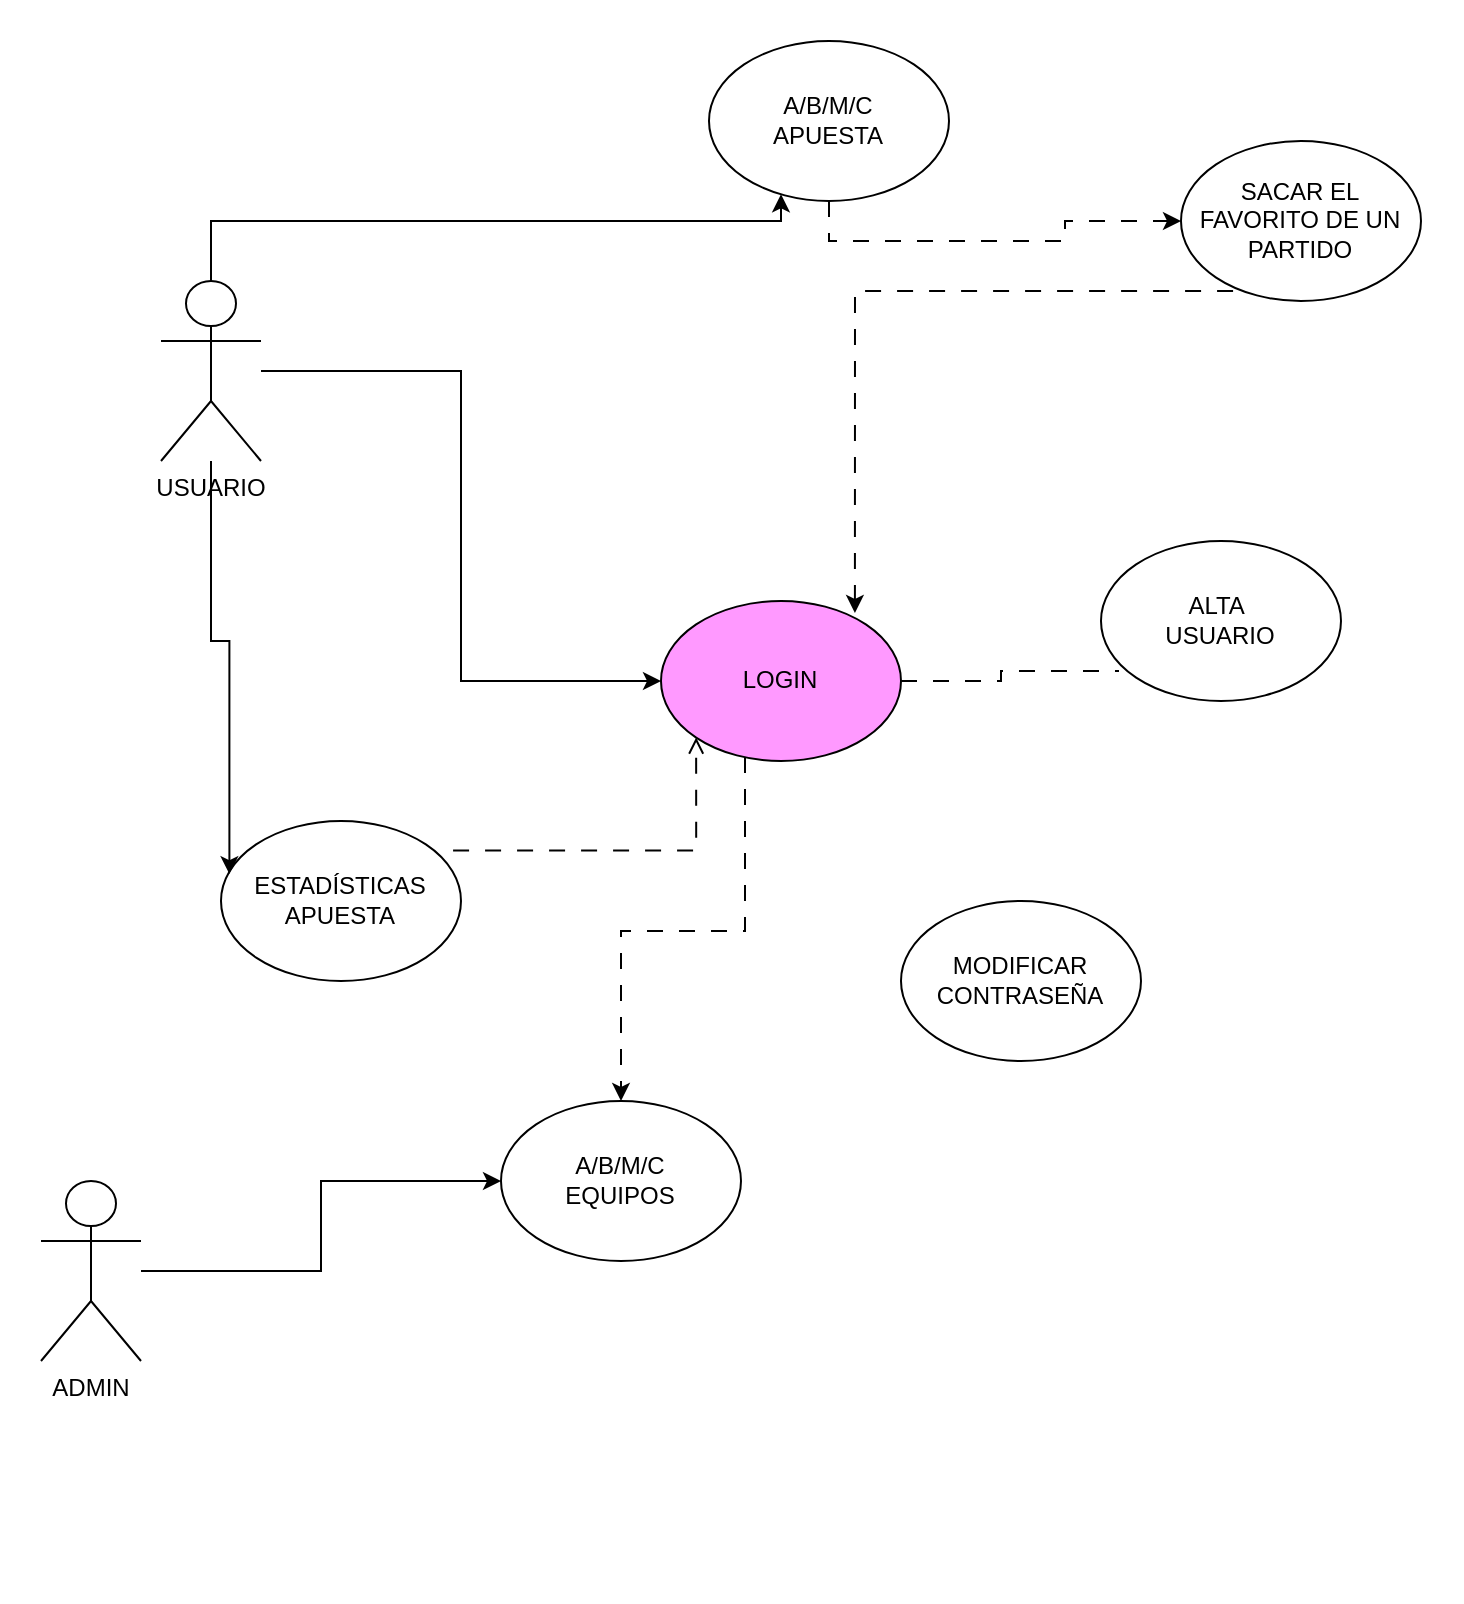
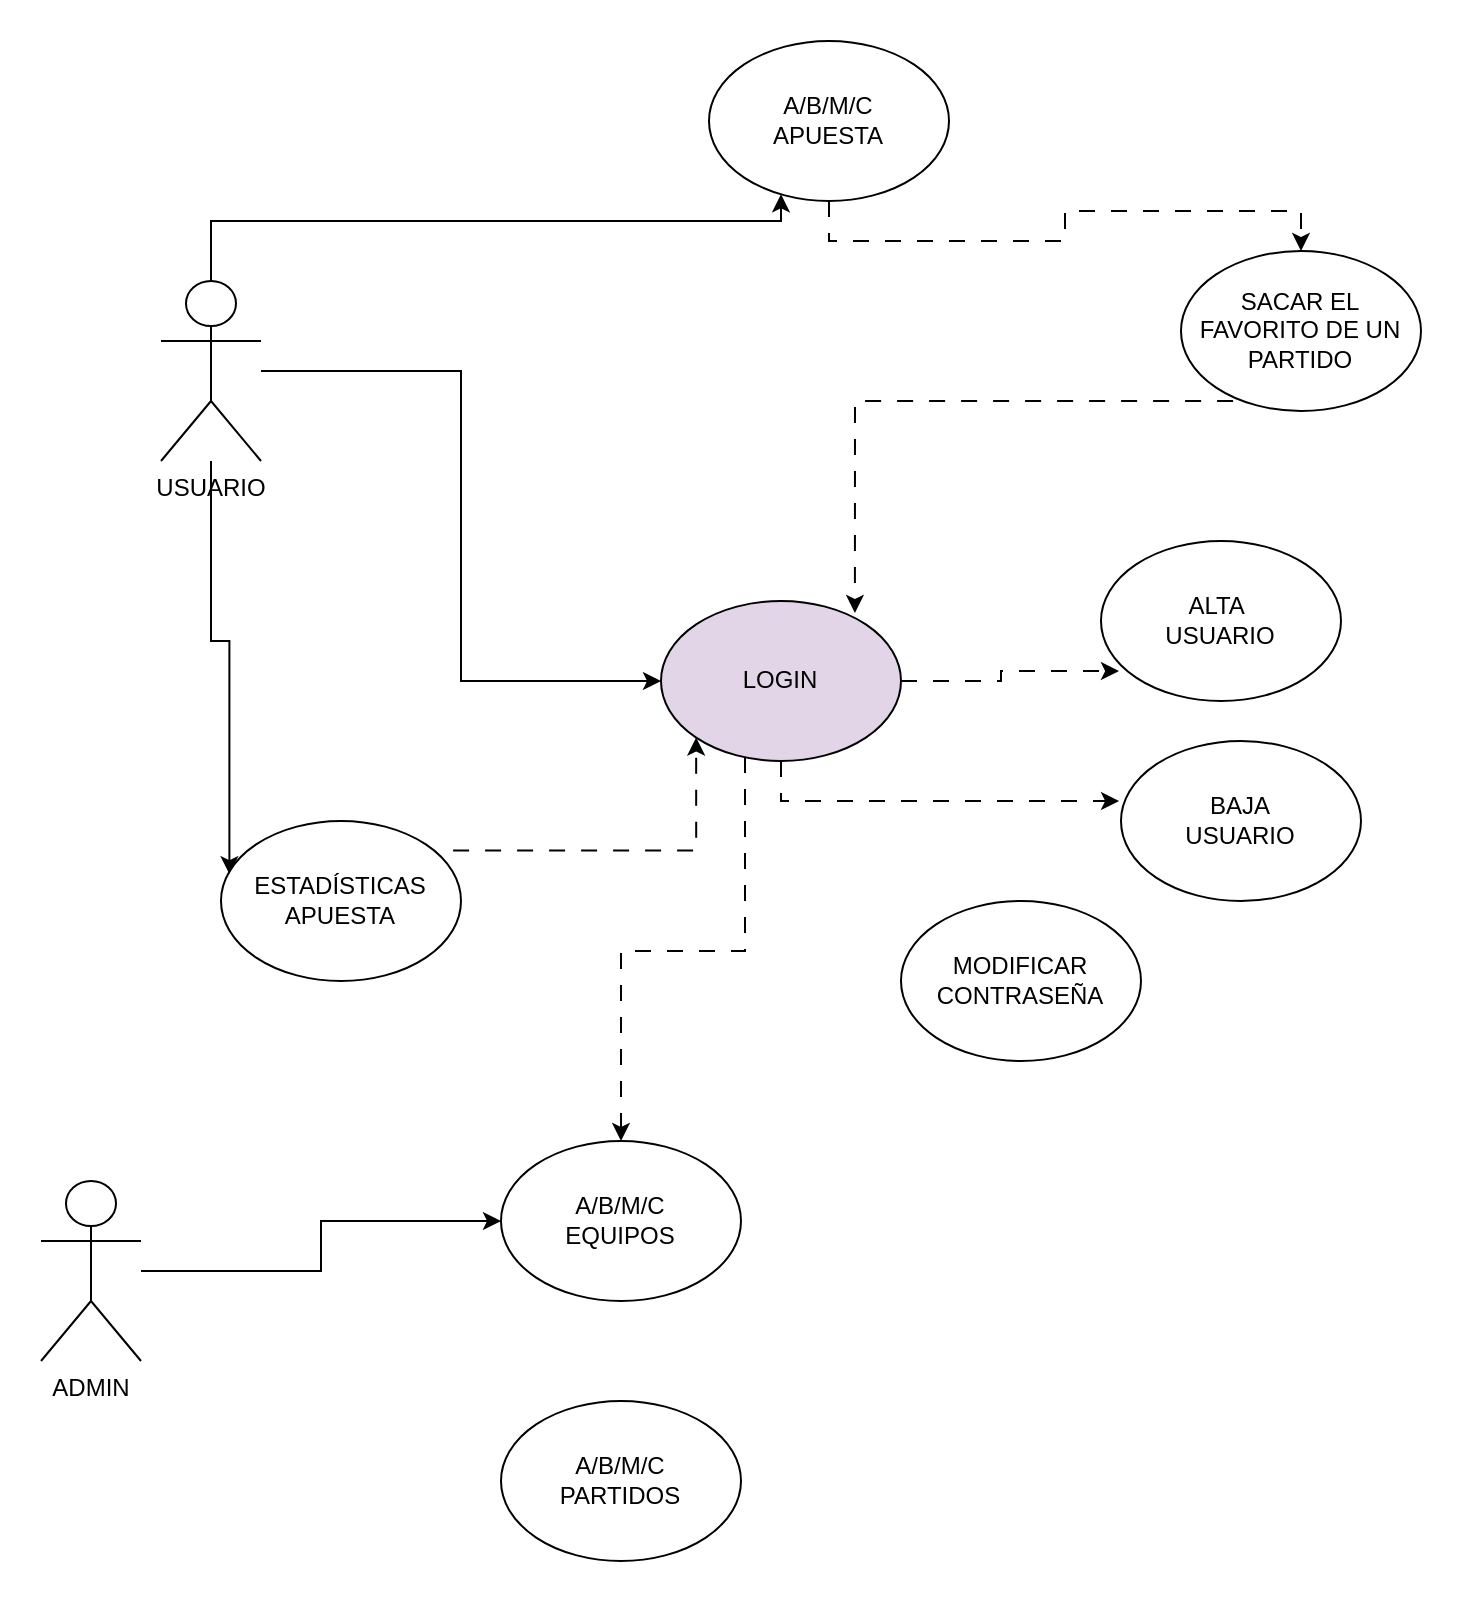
node "SACAR EL FAVORITO DE UN PARTIDO": moved (1301, 221) -> (1301, 331)
edge "ALTA USUARIO" -- "LOGIN": arrowhead none -> classic
node "LOGIN": fillcolor #ff99ff -> #e1d5e7
edge "ESTADÍSTICAS APUESTA" -> "LOGIN": arrowhead open -> classic
edge "LOGIN" -> "BAJA USUARIO": added
node "BAJA USUARIO": added
node "A/B/M/C EQUIPOS": moved (621, 1181) -> (621, 1221)
node "A/B/M/C PARTIDOS": added
